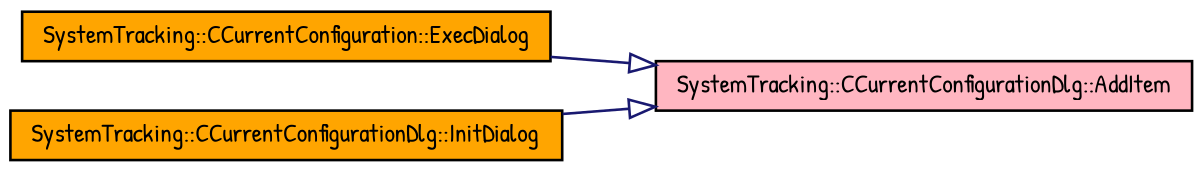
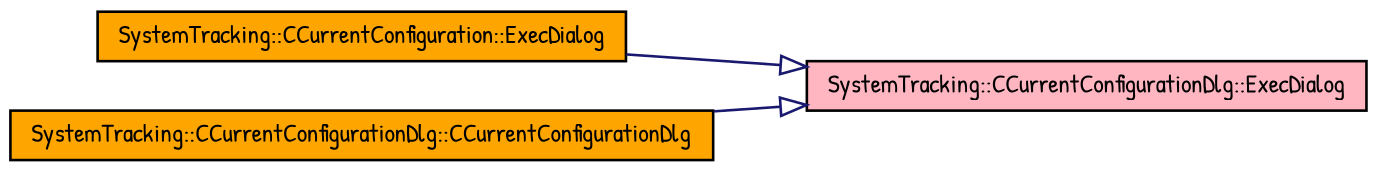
node "SystemTracking::CCurrentConfigurationDlg::AddItem": label "SystemTracking::CCurrentConfigurationDlg::AddItem" -> "SystemTracking::CCurrentConfigurationDlg::ExecDialog"
node "SystemTracking::CCurrentConfigurationDlg::InitDialog": label "SystemTracking::CCurrentConfigurationDlg::InitDialog" -> "SystemTracking::CCurrentConfigurationDlg::CCurrentConfigurationDlg"
